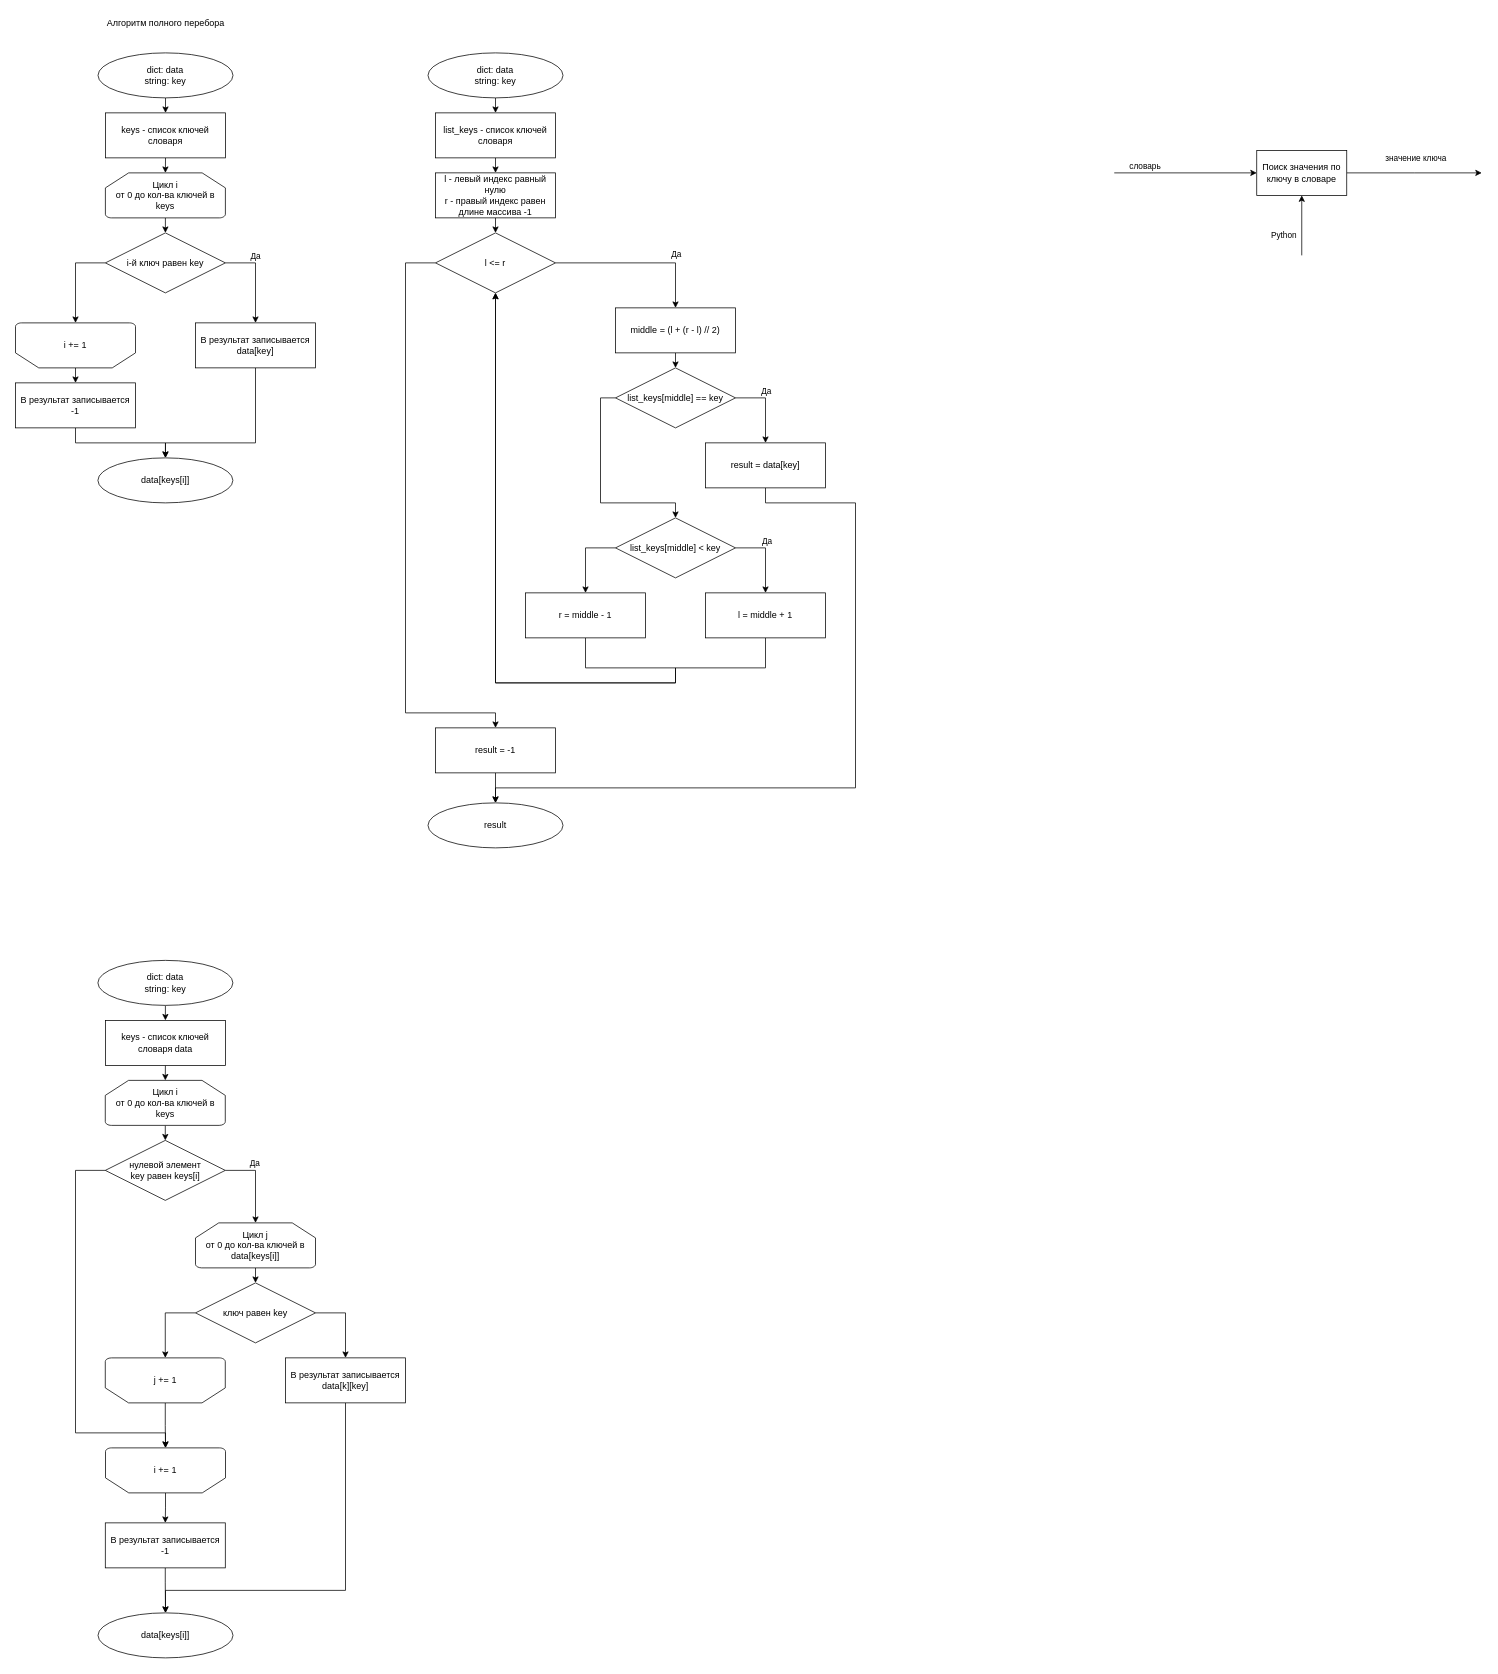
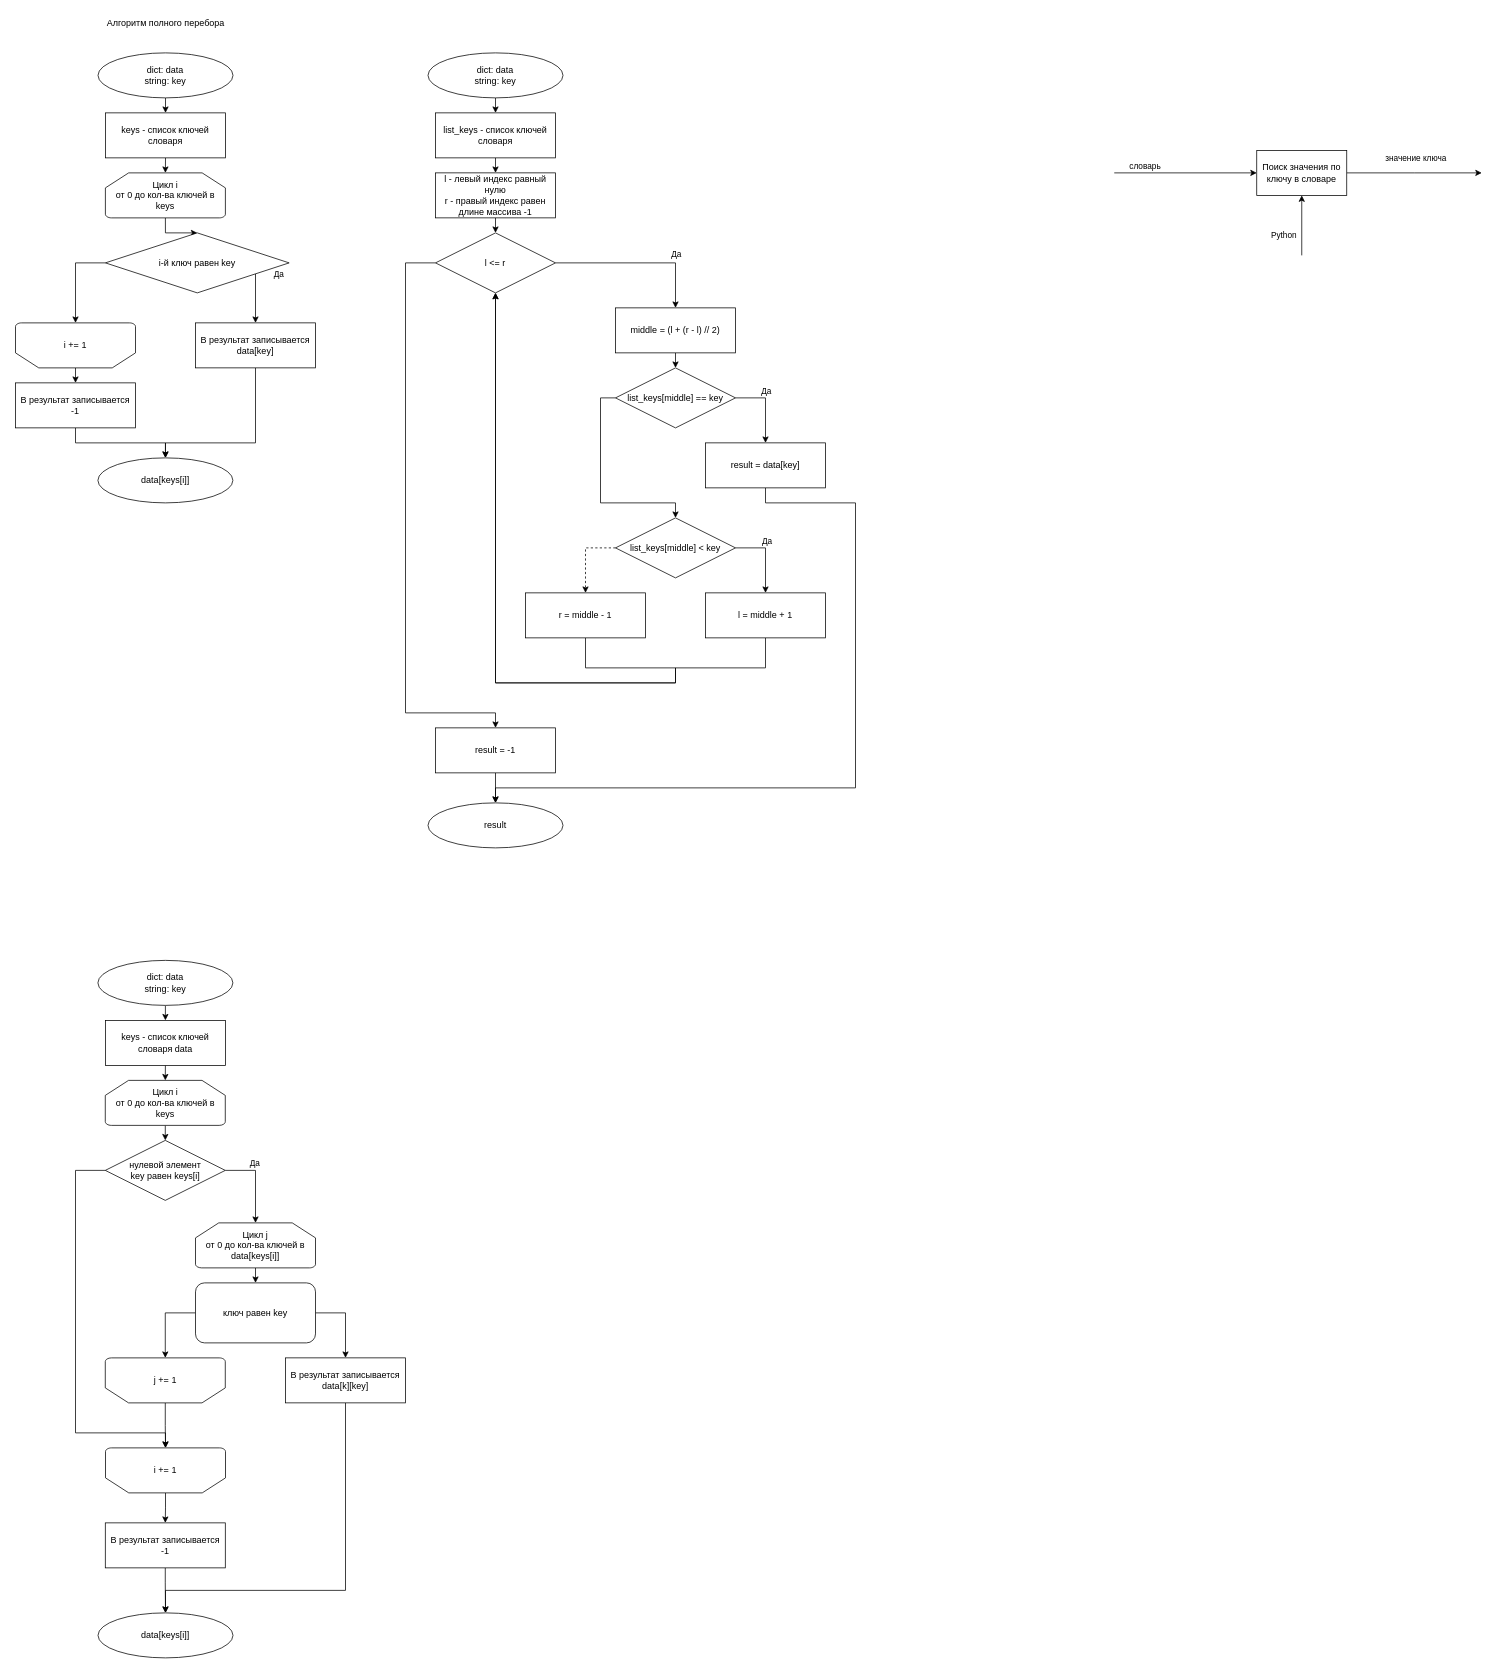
node "i-й ключ равен key": size 120x60 -> 184x60
edge "list_keys[middle] < key" -> "r = middle - 1": style solid -> dashed
node "ключ равен key": shape diamond -> rounded rectangle
